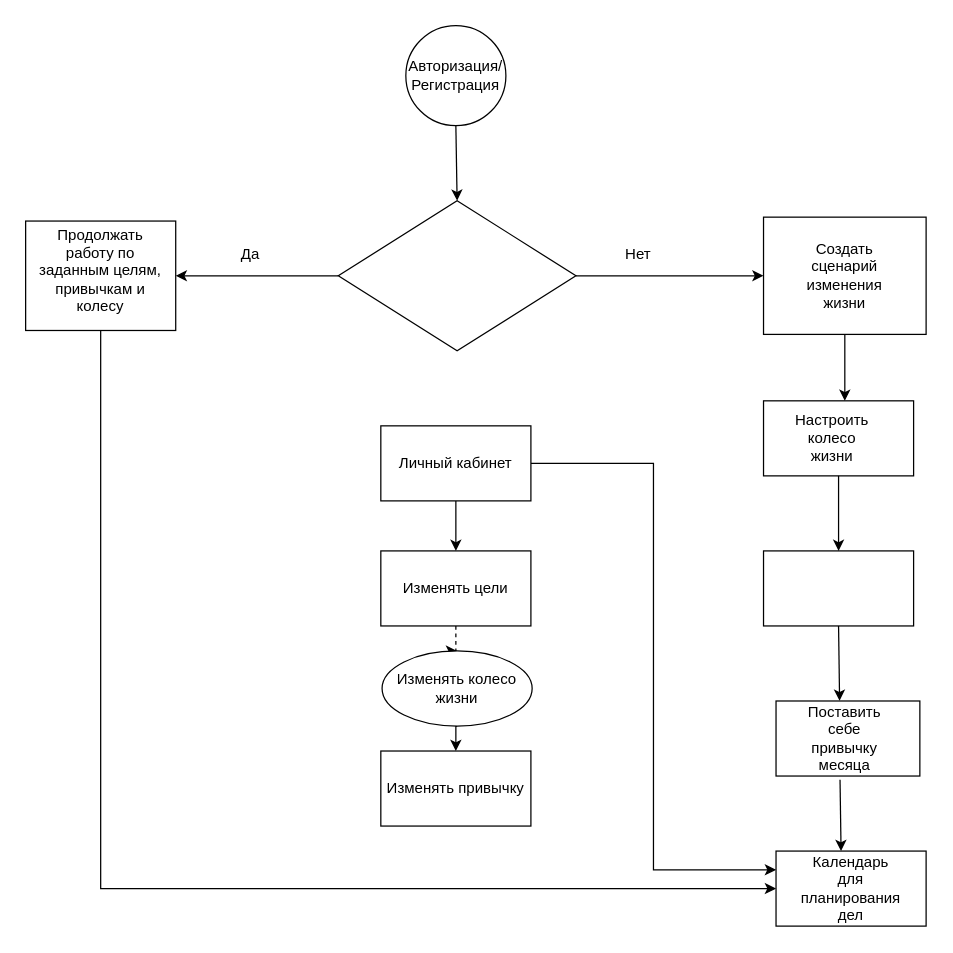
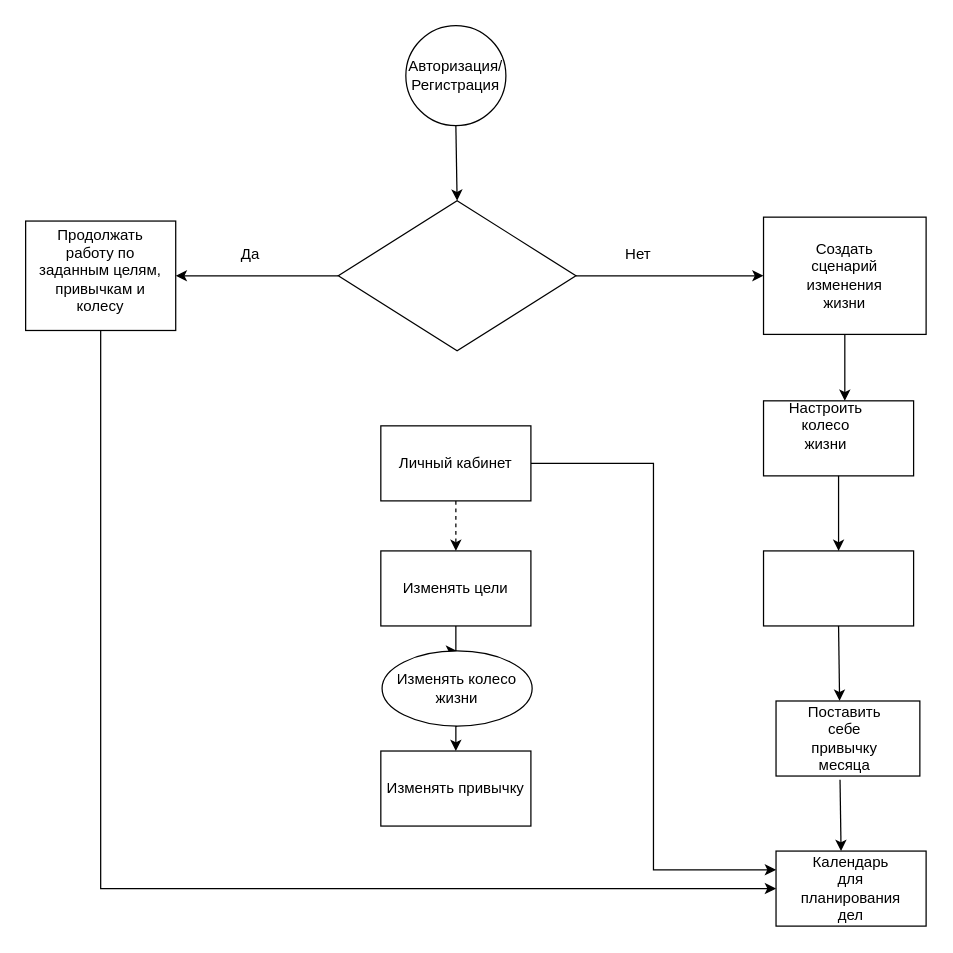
node "Настроить колесо жизни": moved (832, 438) -> (826, 426)
edge "Личный кабинет" -> "Изменять цели": style solid -> dashed
edge "Изменять цели" -> "Изменять колесо жизни": style dashed -> solid
